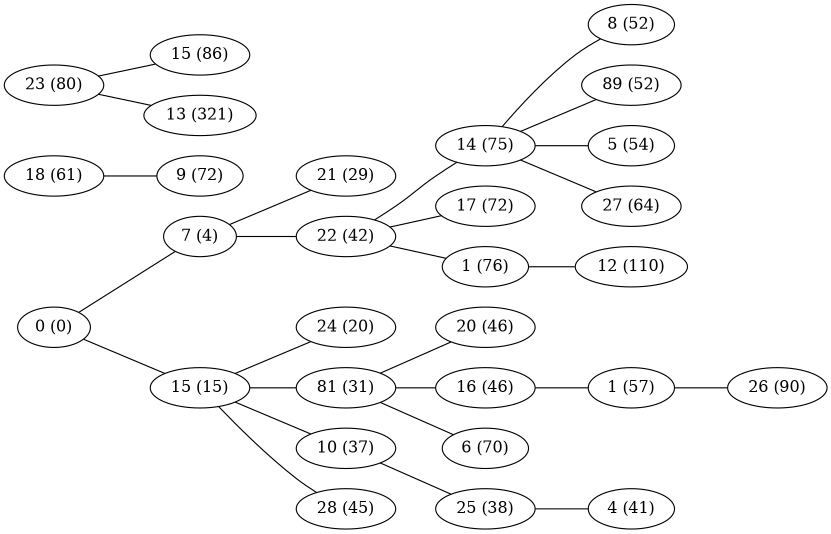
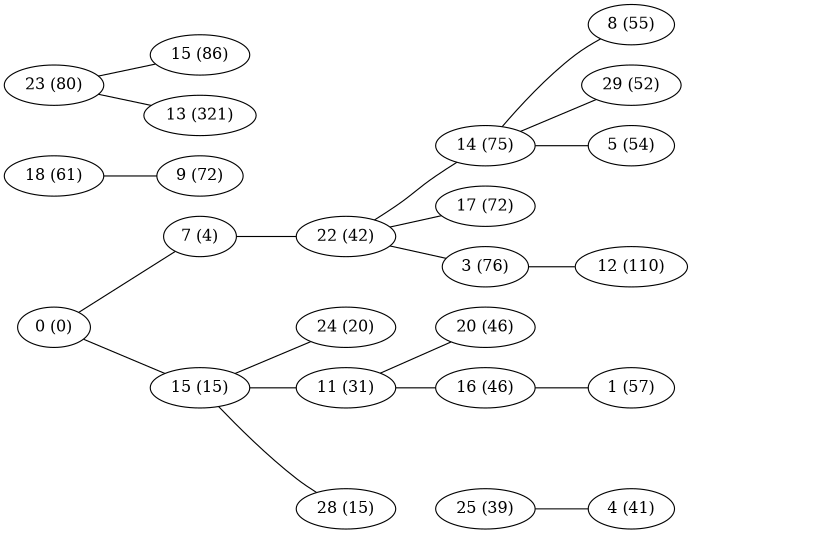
node "8 (52)": label "8 (52)" -> "8 (55)"
node "89 (52)": label "89 (52)" -> "29 (52)"
node "21 (29)": removed
node "27 (64)": removed
node "1 (76)": label "1 (76)" -> "3 (76)"
node "81 (31)": label "81 (31)" -> "11 (31)"
node "26 (90)": removed
node "10 (37)": removed
node "6 (70)": removed
node "28 (45)": label "28 (45)" -> "28 (15)"
node "25 (38)": label "25 (38)" -> "25 (39)"
